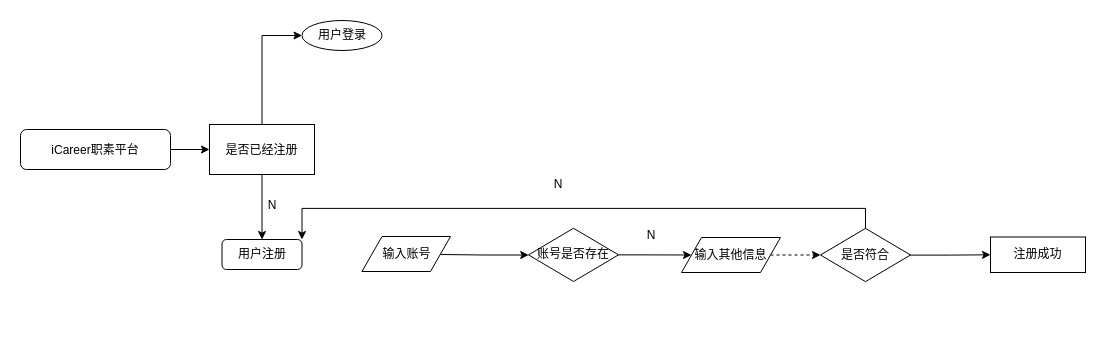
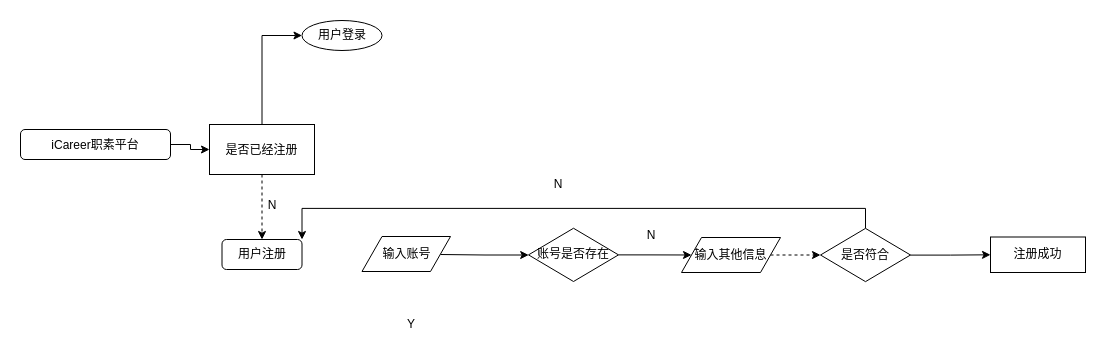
node "iCareer职素平台": size 150x40 -> 150x30
edge "是否已经注册" -> "用户注册": style solid -> dashed
node "Y": added
